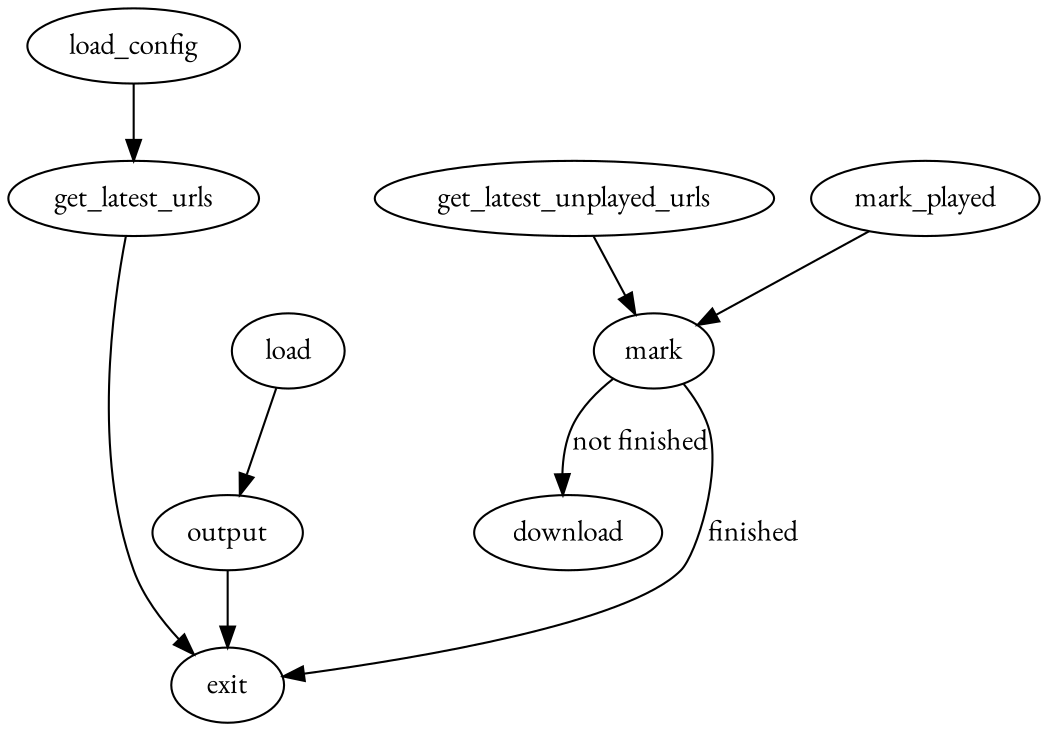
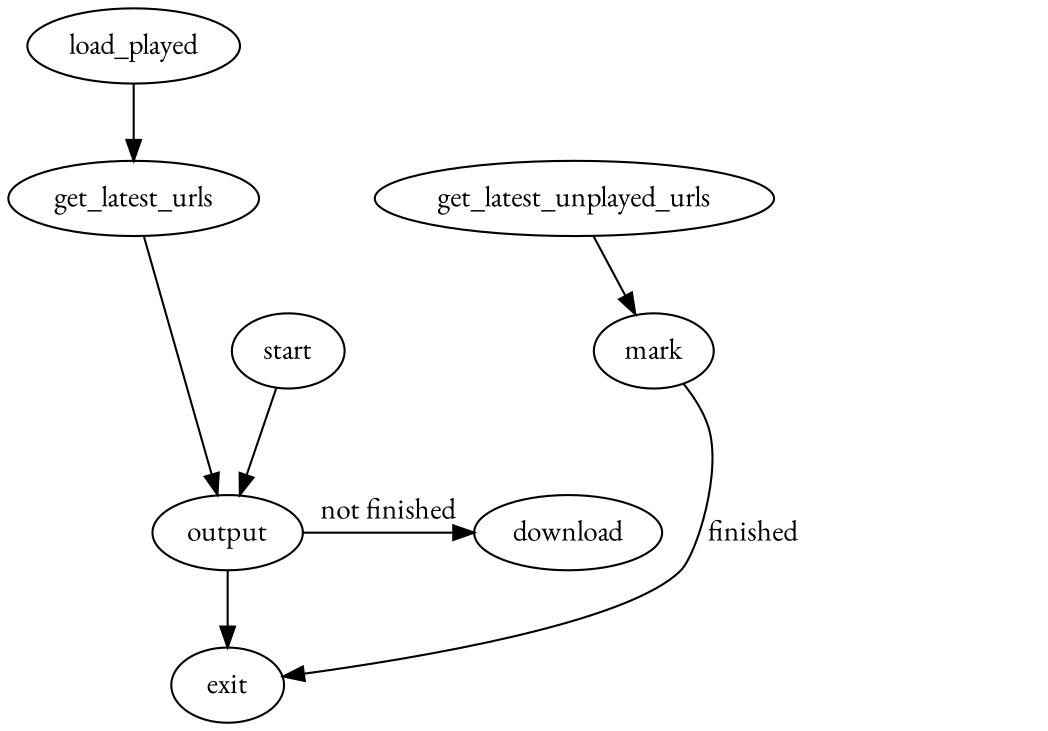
node "load_config": label "load_config" -> "load_played"
node "mark_played": removed
node "load": label "load" -> "start"
edge "mark" -> "download": now "output" -> "download"
edge "get_latest_urls" -> "exit": now "get_latest_urls" -> "output"
